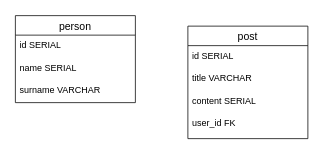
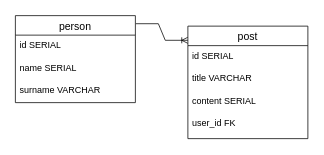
edge "person" -> "post": added
